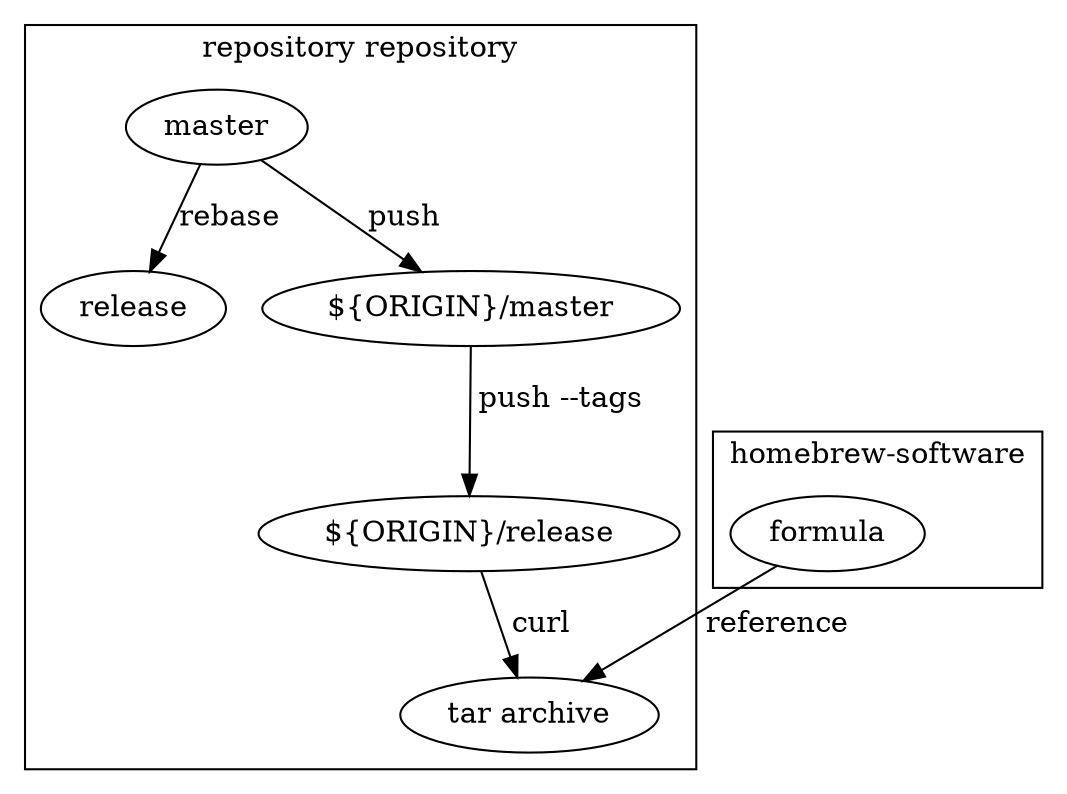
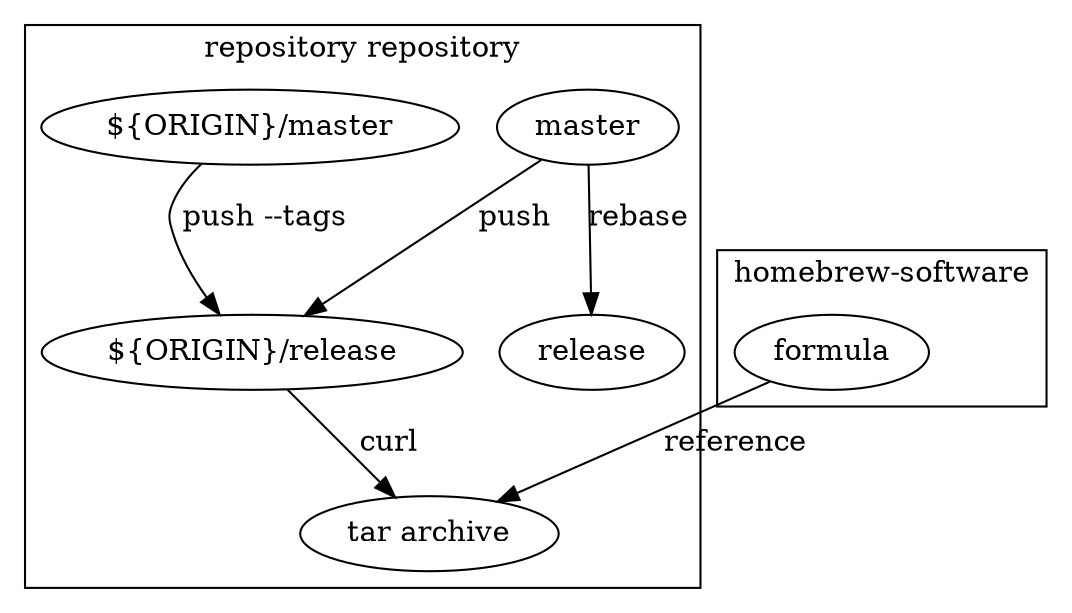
edge "master" -> "${ORIGIN}/master": now "master" -> "${ORIGIN}/release"
